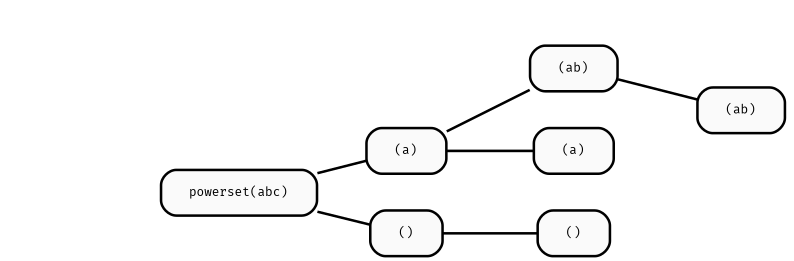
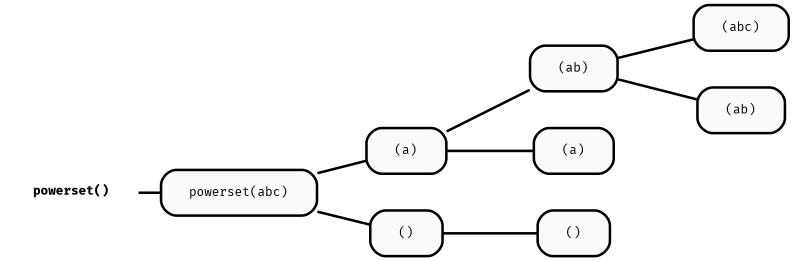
node "(abc)": added
node "powerset()": added
